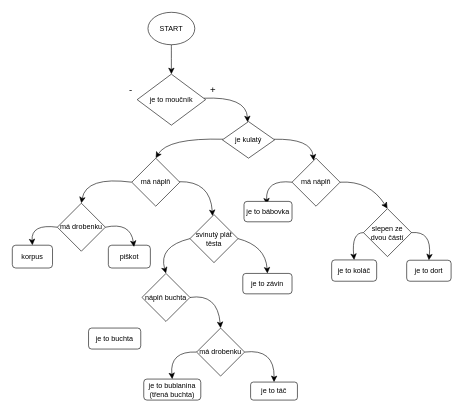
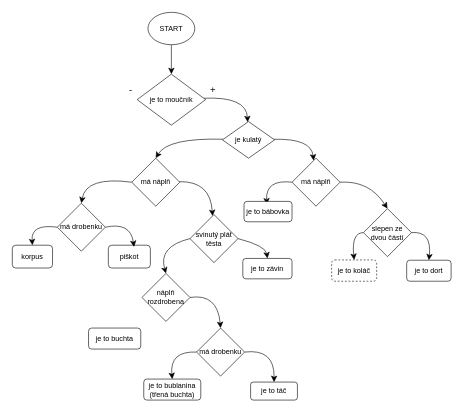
node "je to koláč": style solid -> dashed
node "je to závin": moved (267, 284) -> (267, 269)
node "náplň buchta": label "náplň buchta" -> "náplň rozdrobena"
